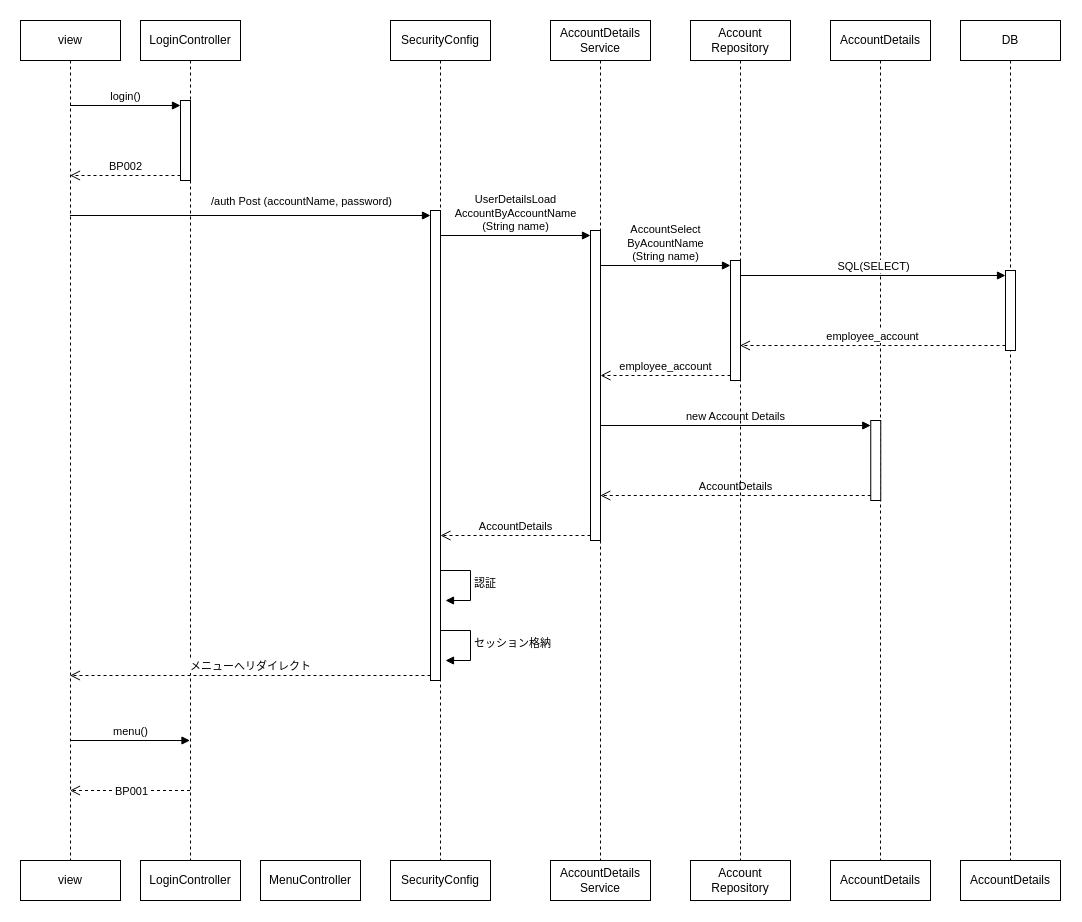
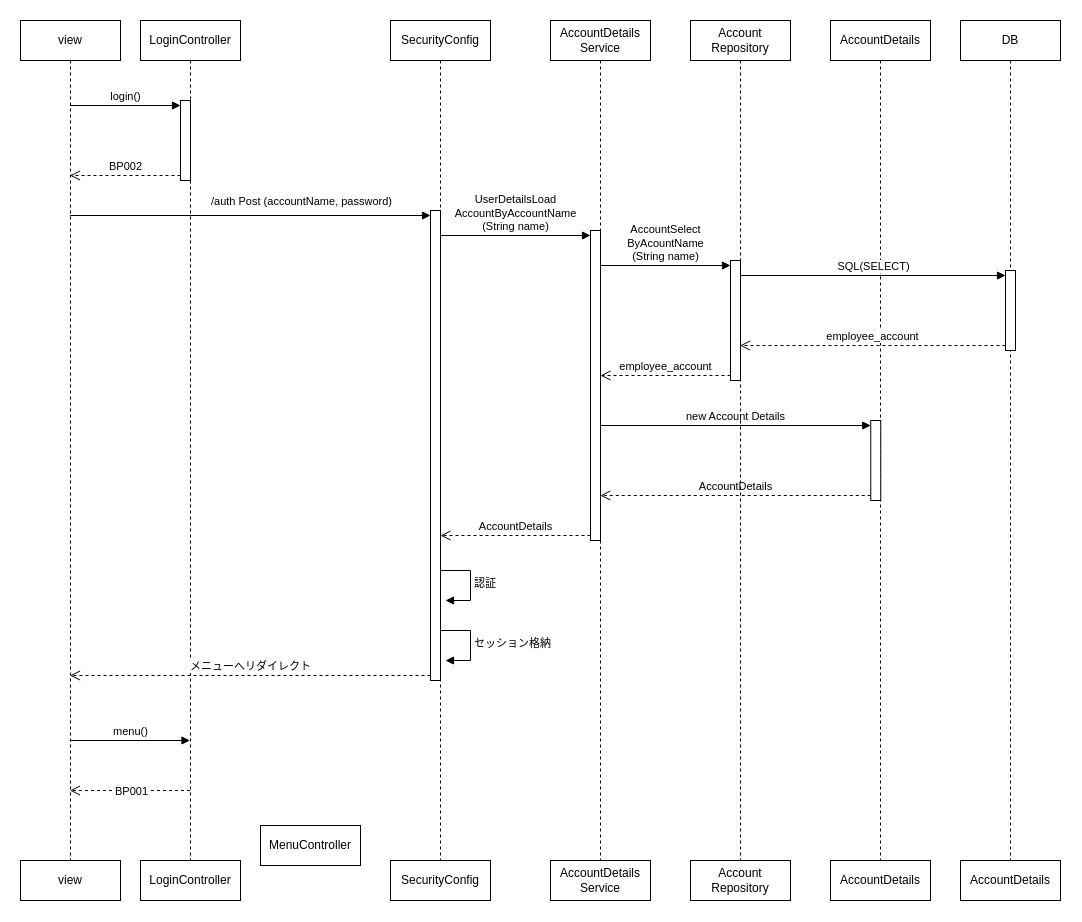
node "MenuController": moved (311, 881) -> (311, 846)
